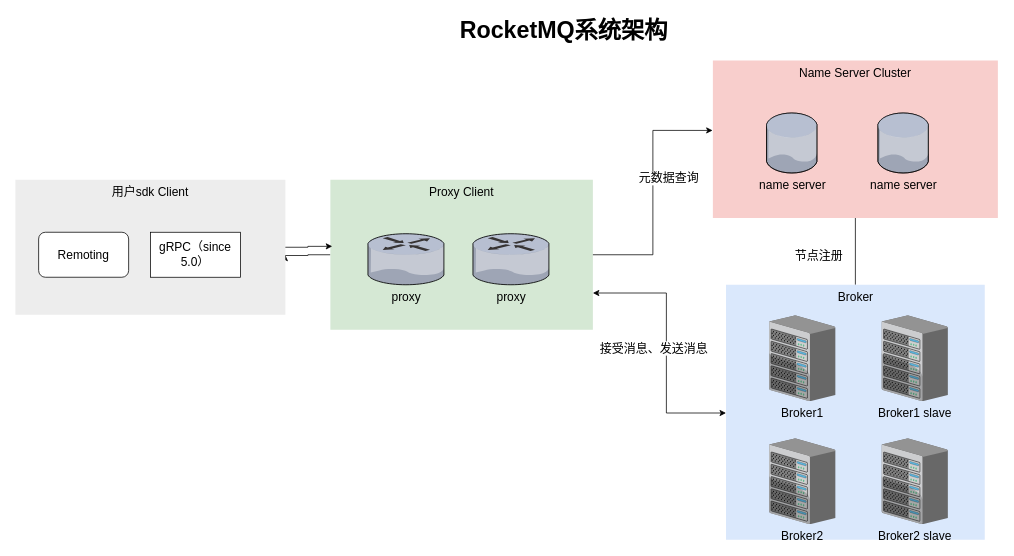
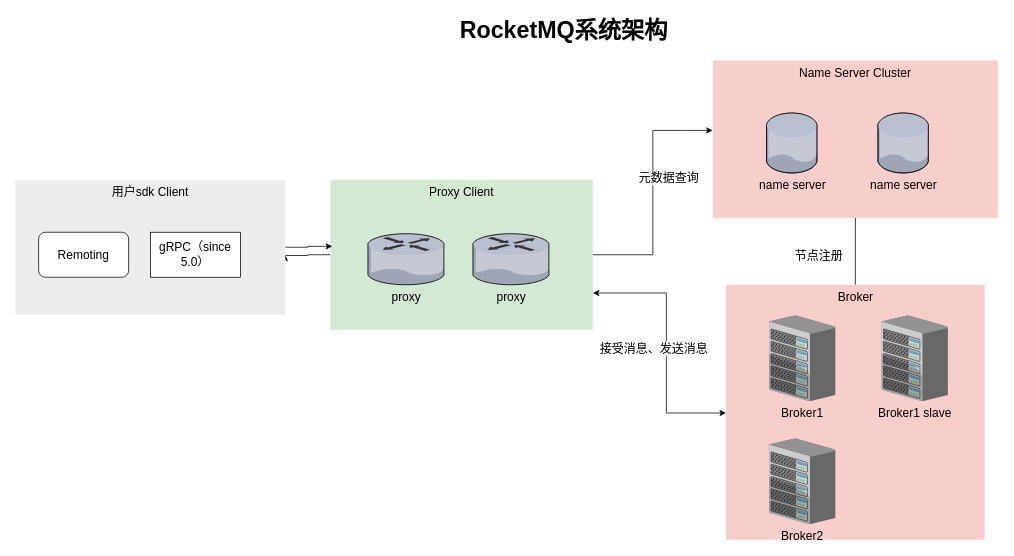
node "Broker": fillcolor #dae8fc -> #f8cecc
node "Broker2 slave": removed
